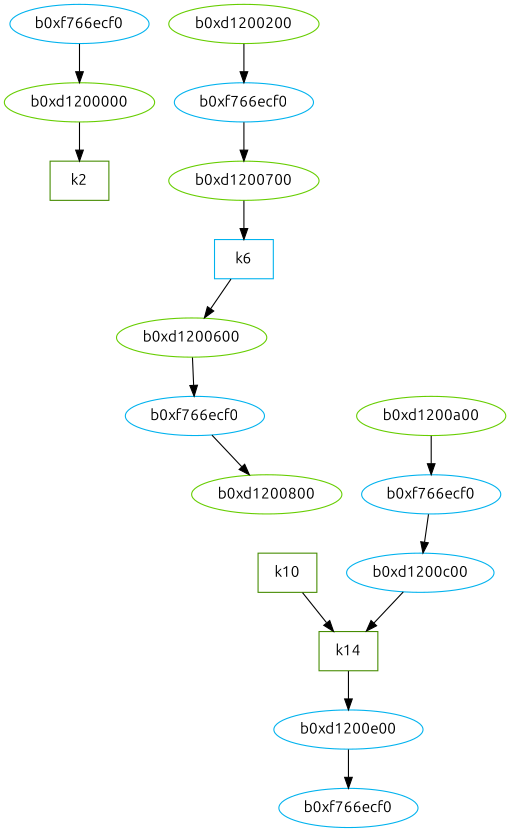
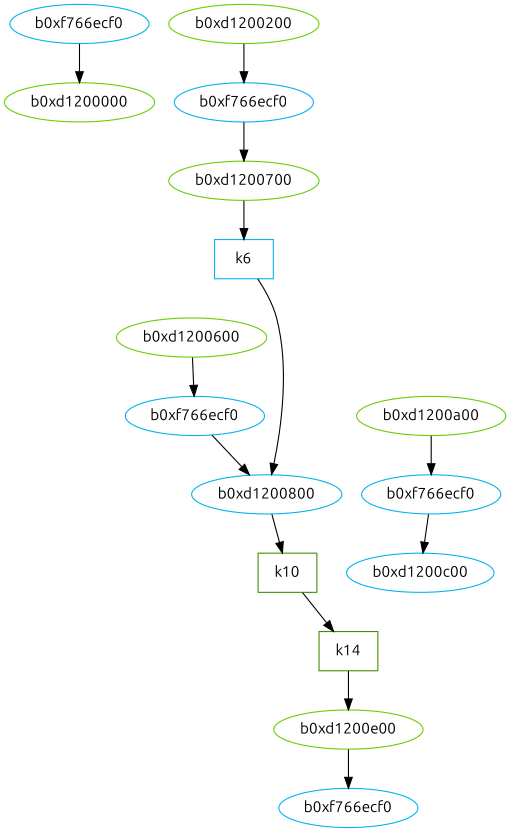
node "k2": removed
edge "k6" -> "b0xd1200600": now "k6" -> "b0xd1200800"
node "b0xd1200800": color chartreuse3 -> deepskyblue2
edge "b0xd1200800" -> "k10": added
edge "b0xd1200c00" -> "k14": removed
node "b0xd1200e00": color deepskyblue2 -> chartreuse3
